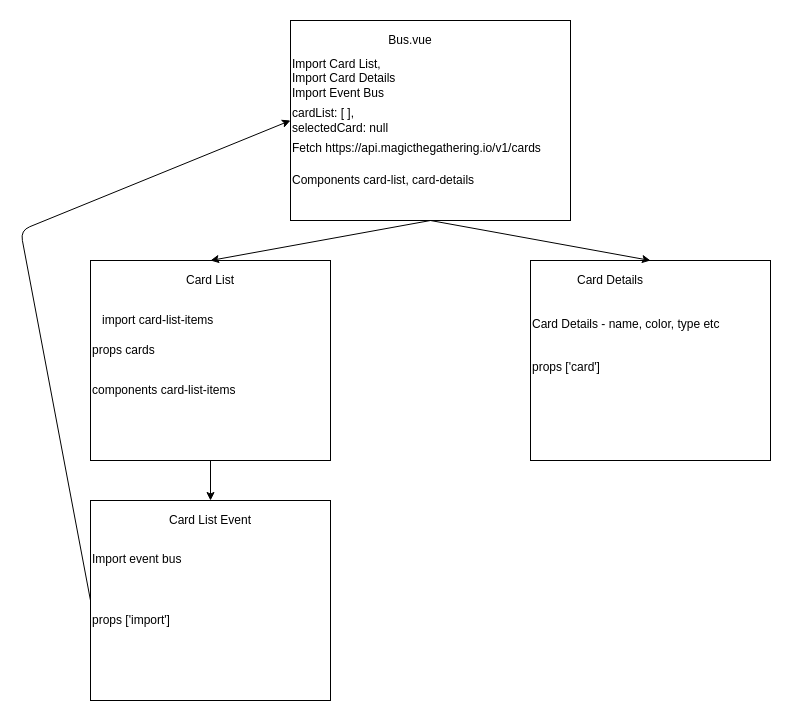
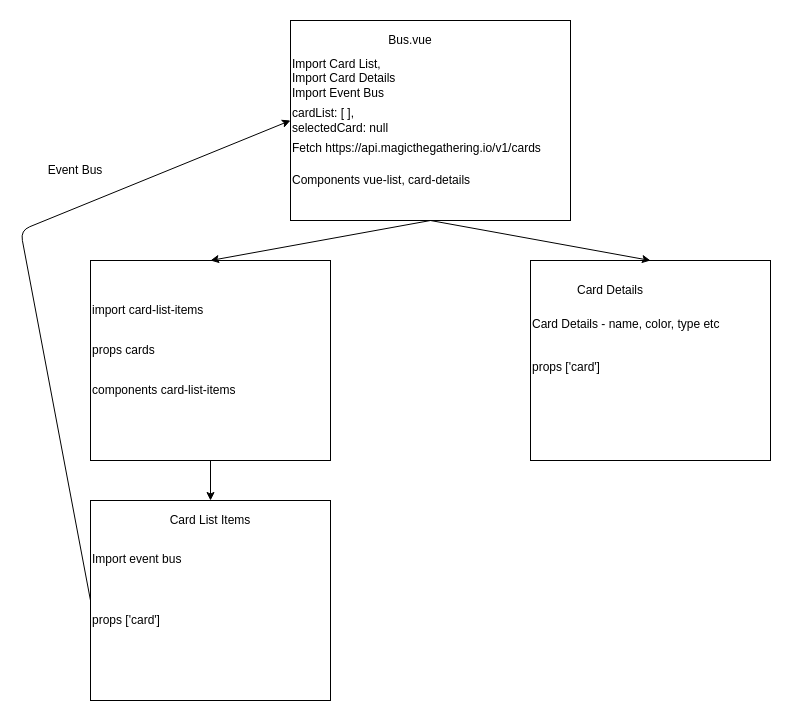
node "Event Bus": added
node "Components card-list, card-details": label "Components card-list, card-details" -> "Components vue-list, card-details"
node "Card List": removed
node "Card Details": moved (611, 281) -> (611, 291)
node "import card-list-items": moved (211, 321) -> (201, 311)
node "Card List Event": label "Card List Event" -> "Card List Items"
node "props ['import']": label "props ['import']" -> "props ['card']"
